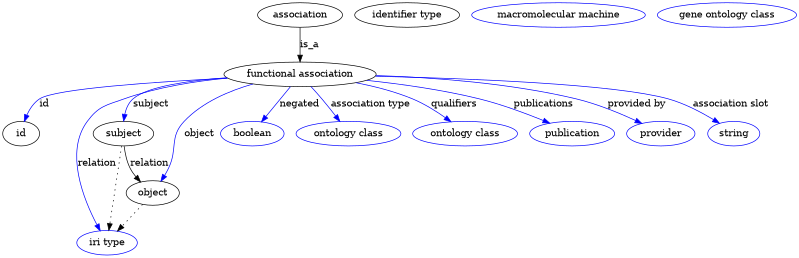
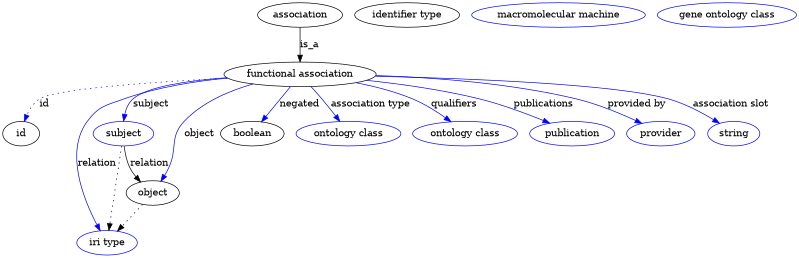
edge "functional association" -> "id": style solid -> dotted
node "subject": color black -> blue
node "boolean": color blue -> black
